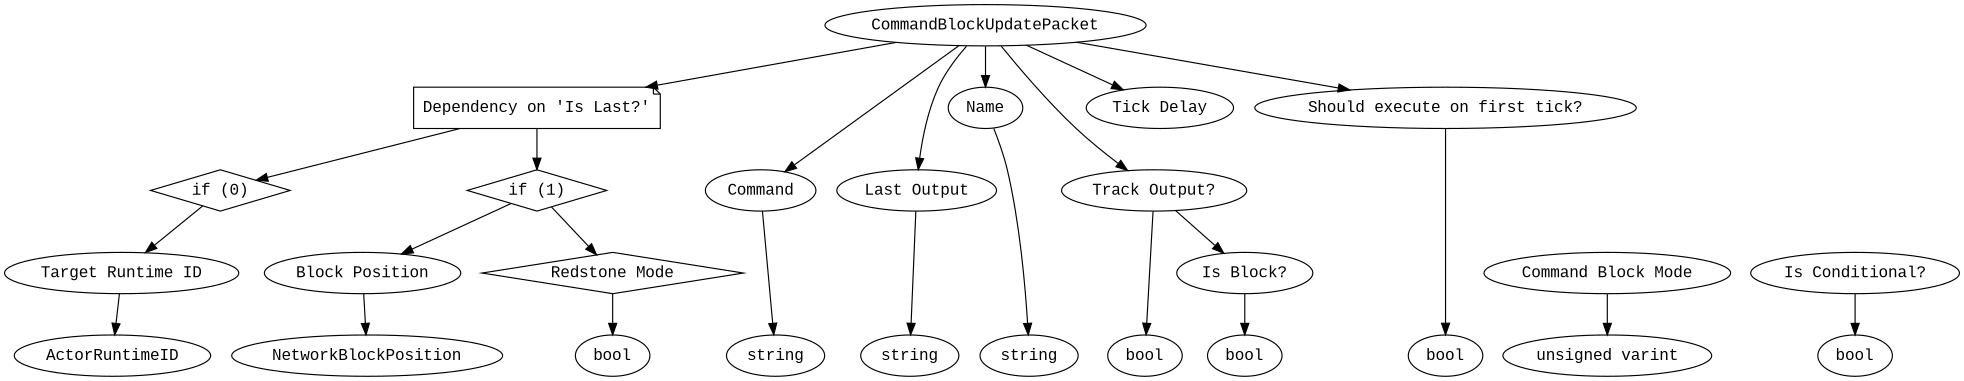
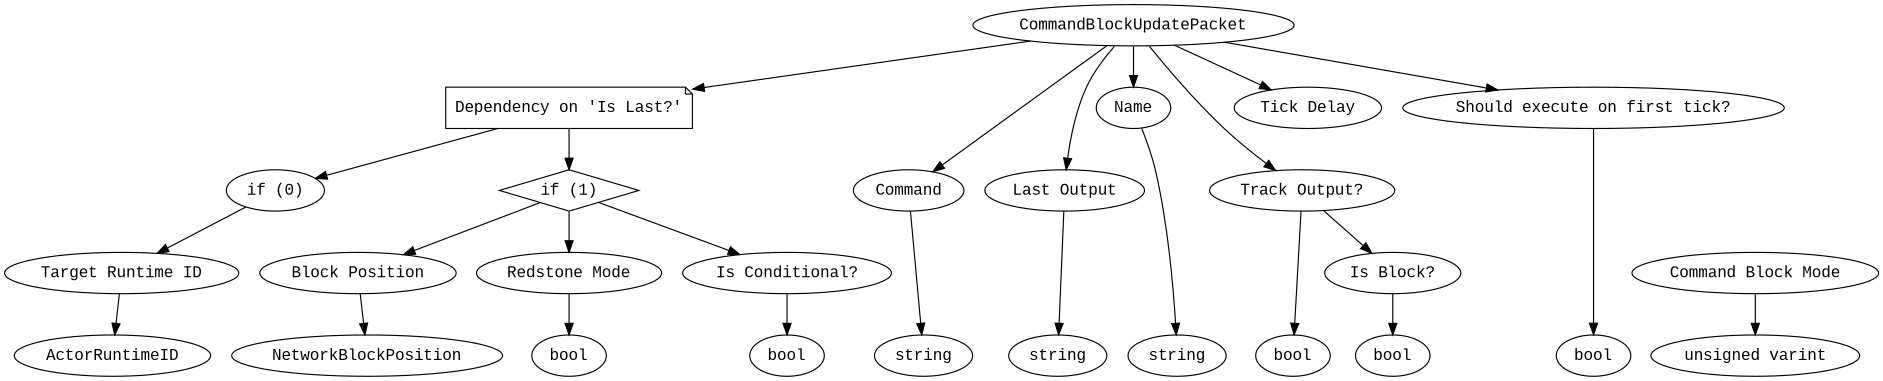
node "if (0)": shape diamond -> ellipse
edge "if (1)" -> "Is Conditional?": added
node "Redstone Mode": shape diamond -> ellipse
